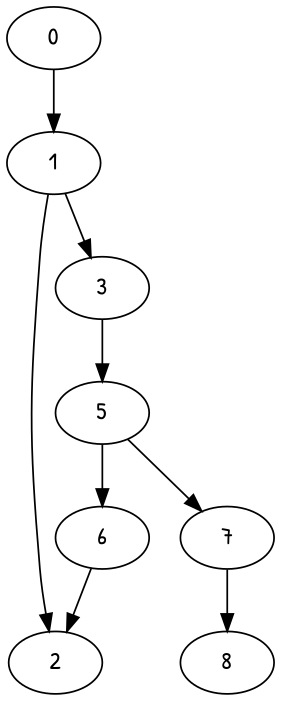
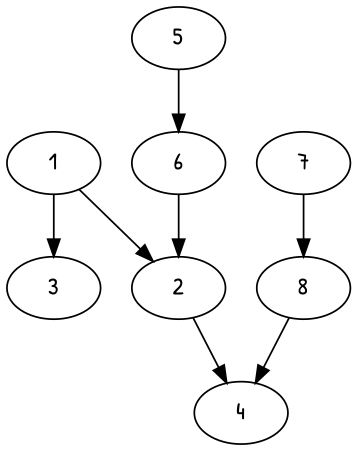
node "0": removed
edge "3" -> "5": removed
node "4": added
edge "5" -> "7": removed
